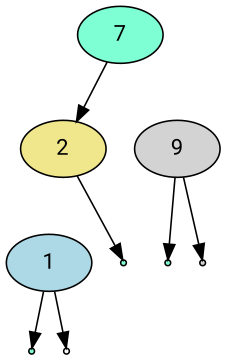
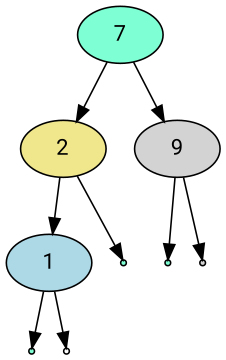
edge "7" -> "9": added
edge "2" -> "1": added
